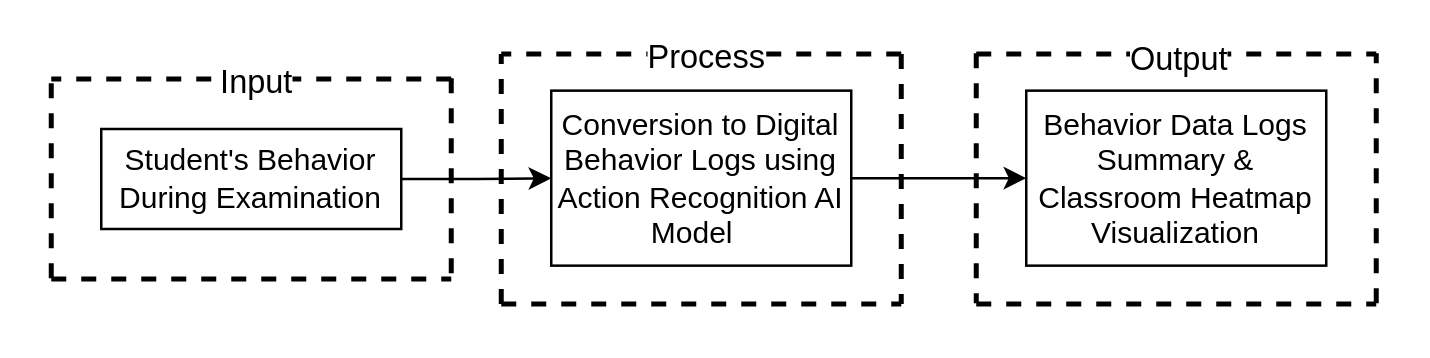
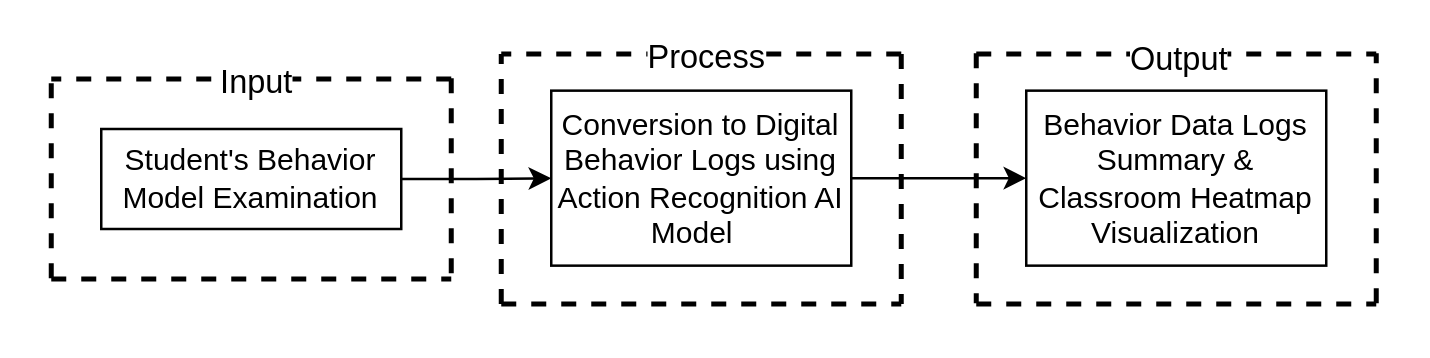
node "Student's Behavior During Examination": label "Student's Behavior During Examination" -> "Student's Behavior Model Examination"
